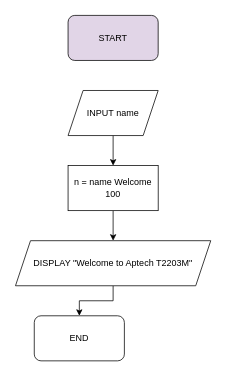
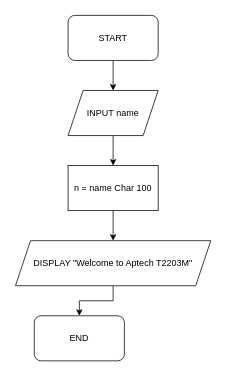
node "START": fillcolor #e1d5e7 -> #ffffff
edge "START" -> "INPUT name": added
node "n = name Welcome 100": label "n = name Welcome 100" -> "n = name Char 100"
